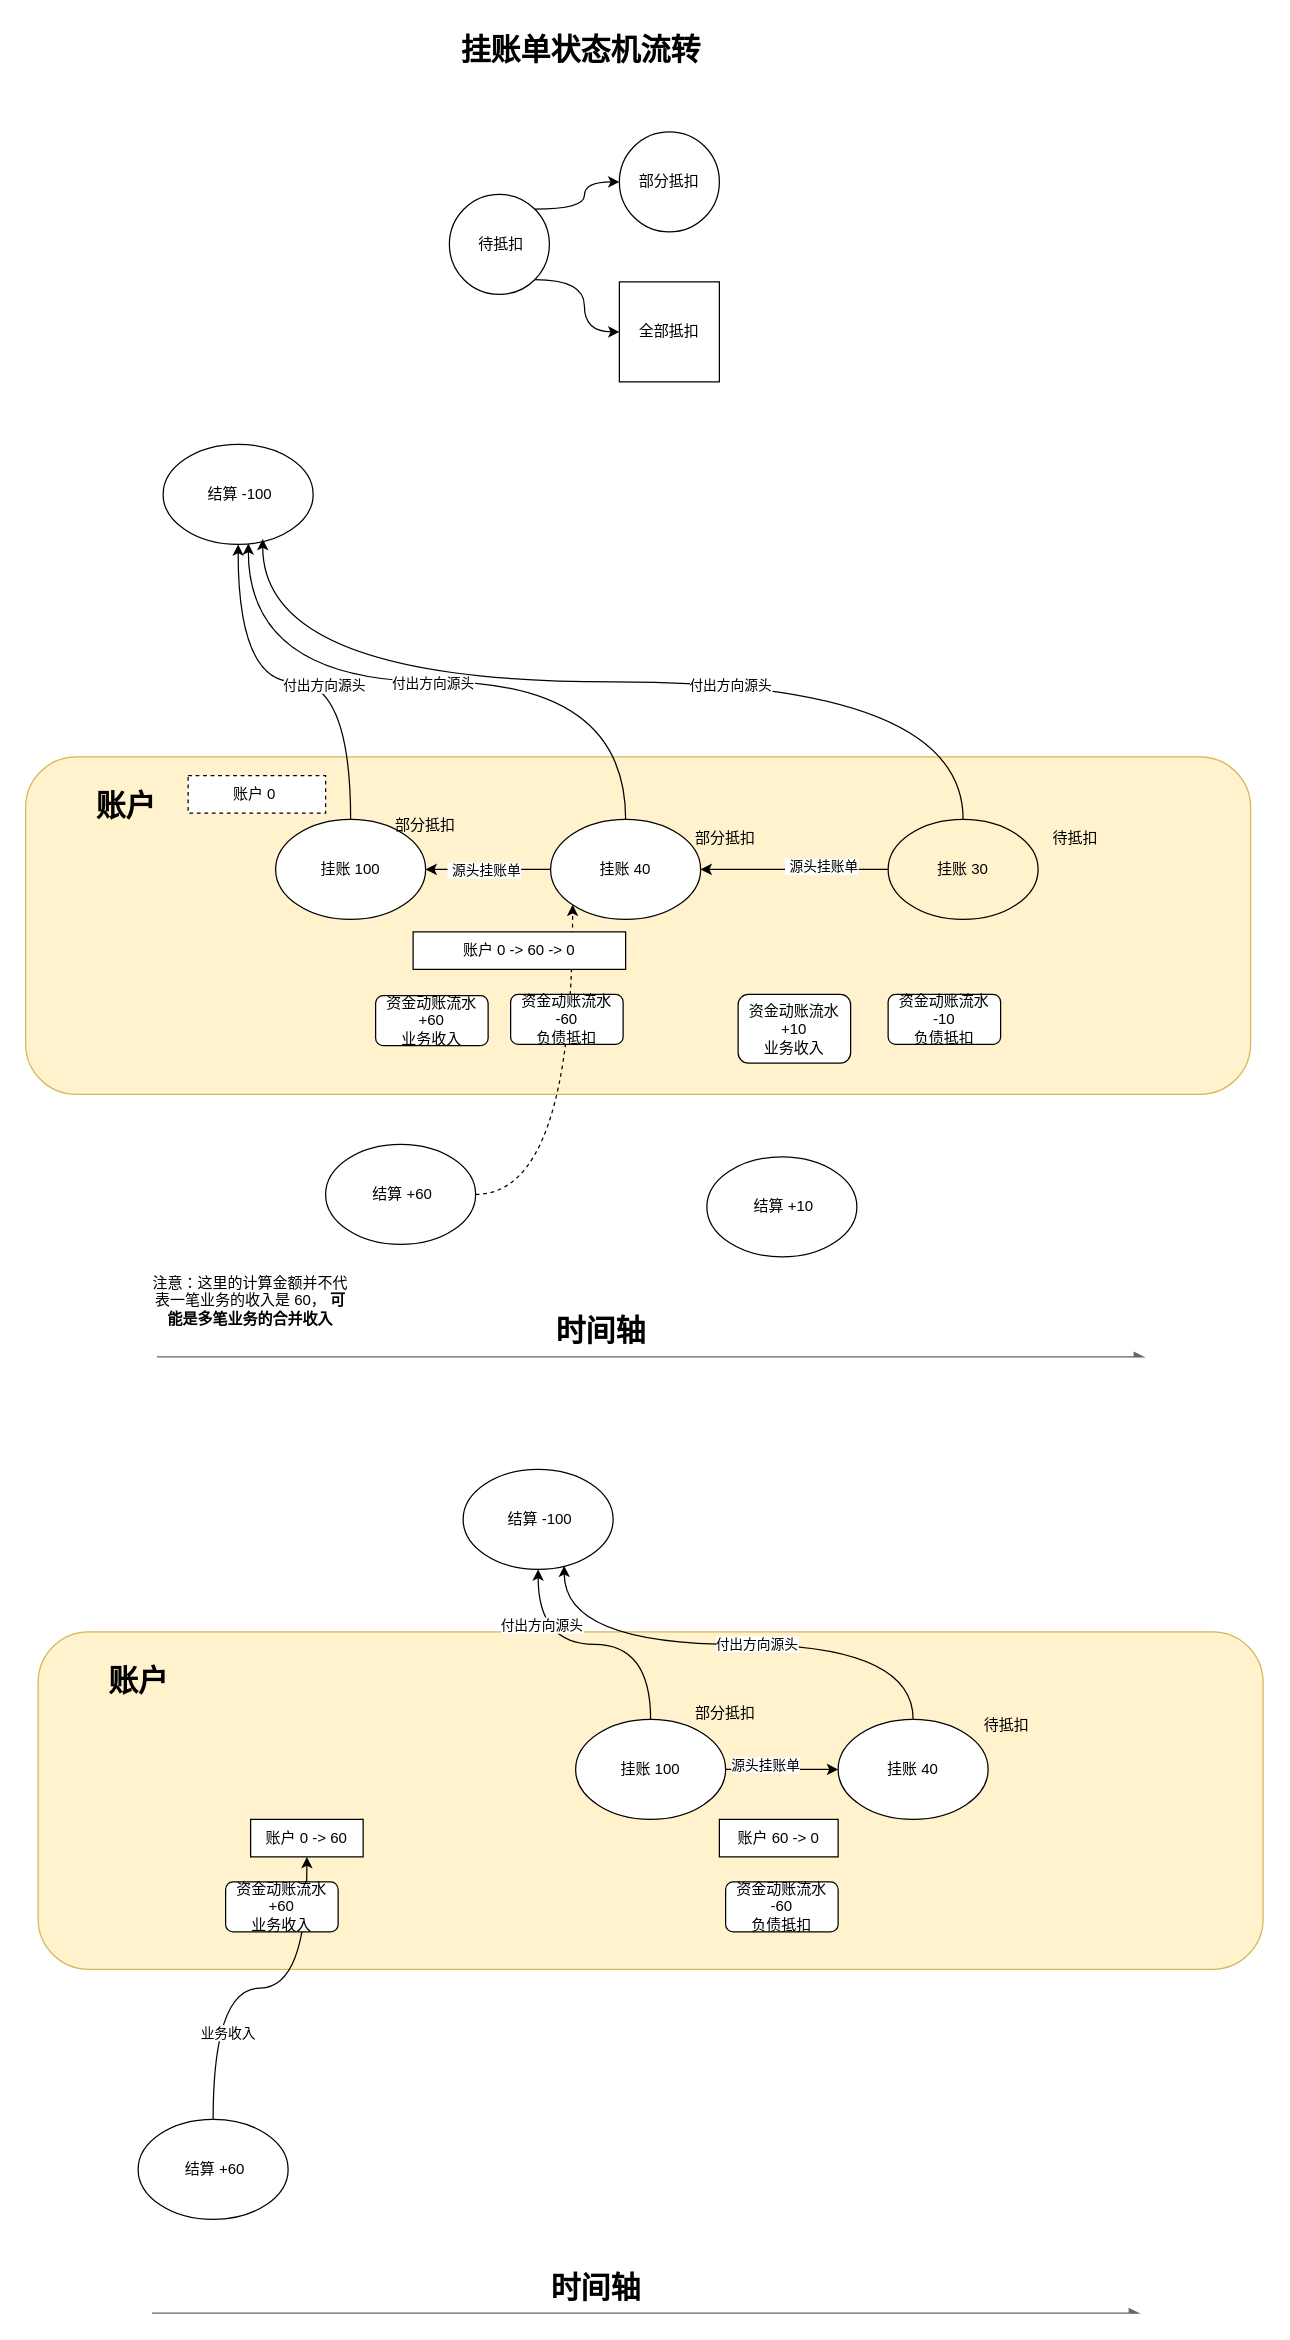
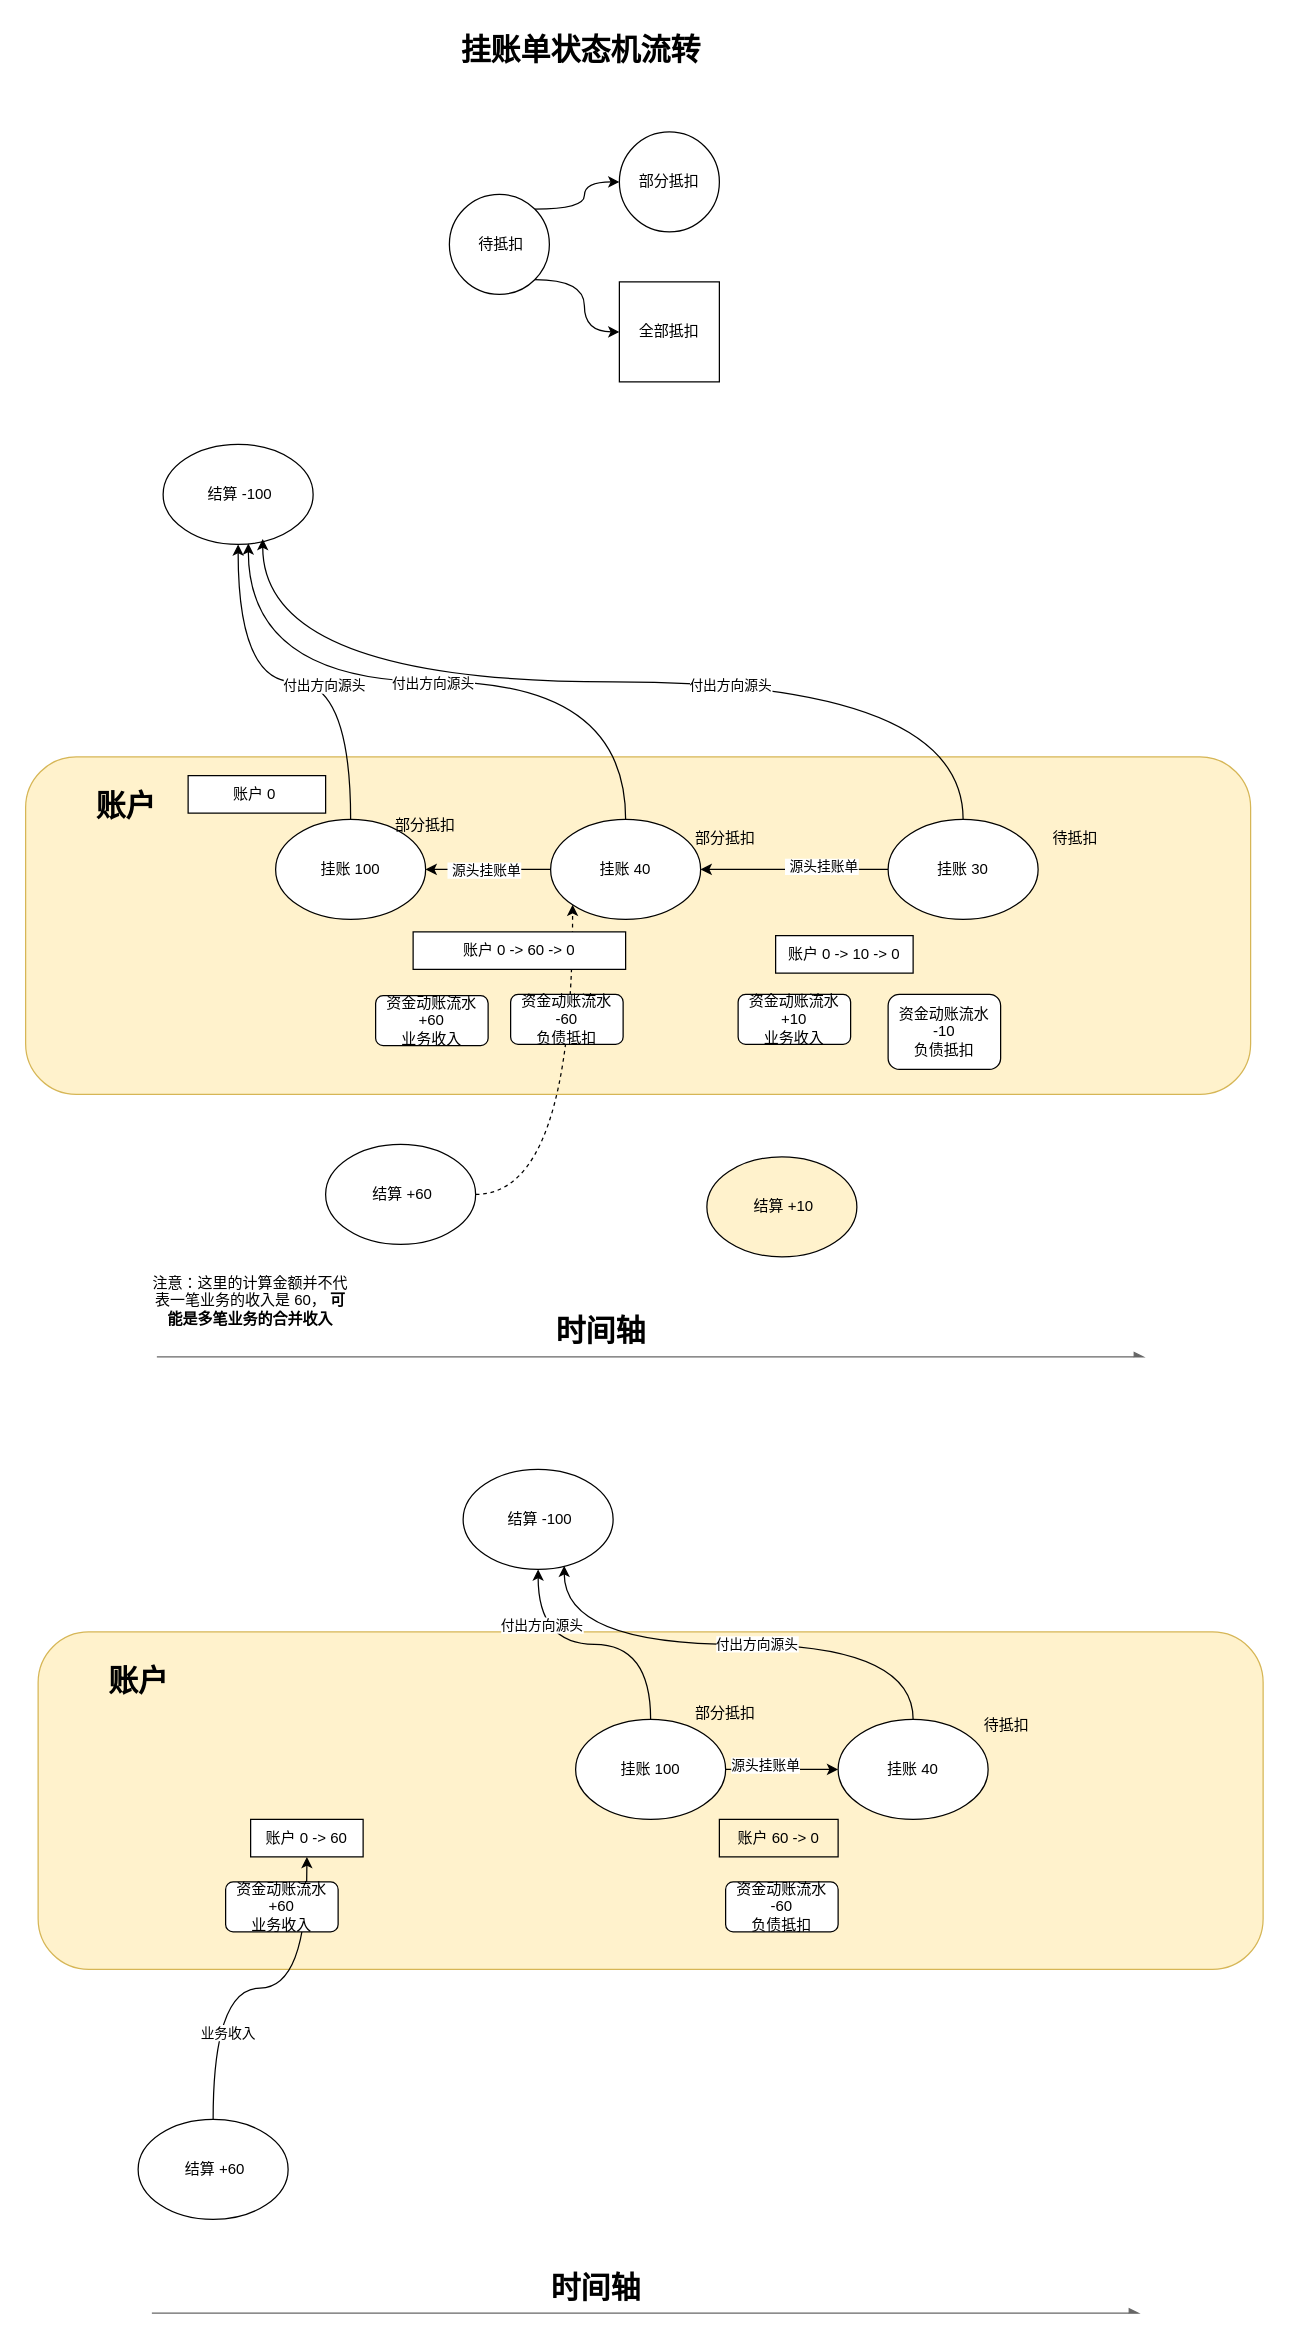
node "账户 0": style dashed -> solid
node "挂账 30": fillcolor #fff2cc -> #ffffff
node "账户 0 -> 10 -> 0": added
node "资金动账流水 -10 负债抵扣": size 113x50 -> 113x75
node "资金动账流水 +10 业务收入": size 113x69 -> 113x50
node "结算 +10": fillcolor #ffffff -> #fff2cc
node "账户 60 -> 0": fillcolor #ffffff -> #fff2cc
